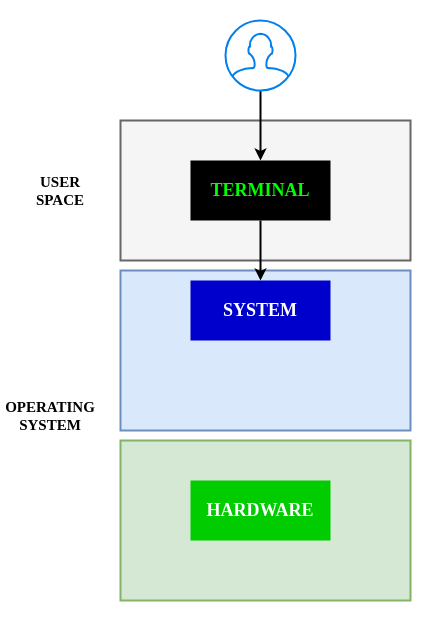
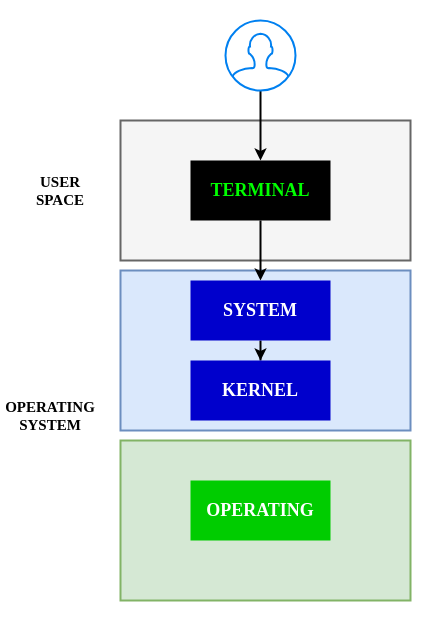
edge "SYSTEM" -> "KERNEL": added
node "KERNEL": added
node "HARDWARE": label "HARDWARE" -> "OPERATING"
